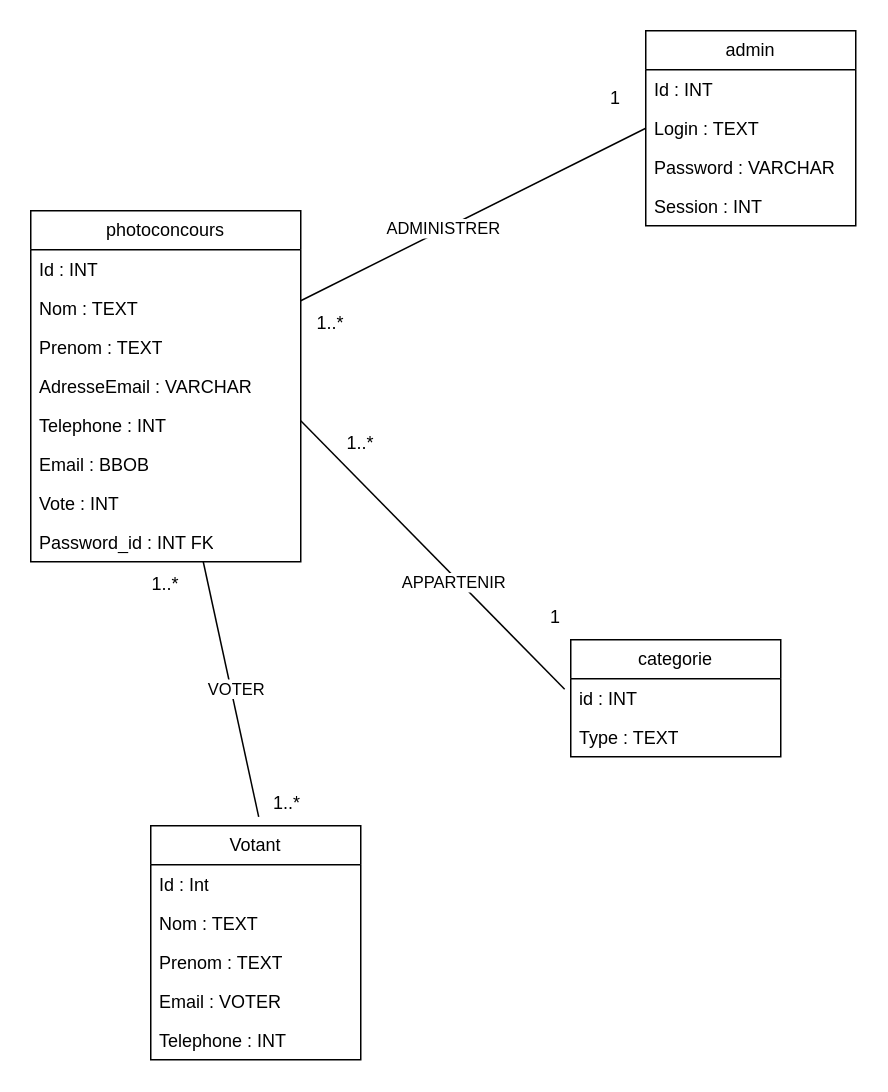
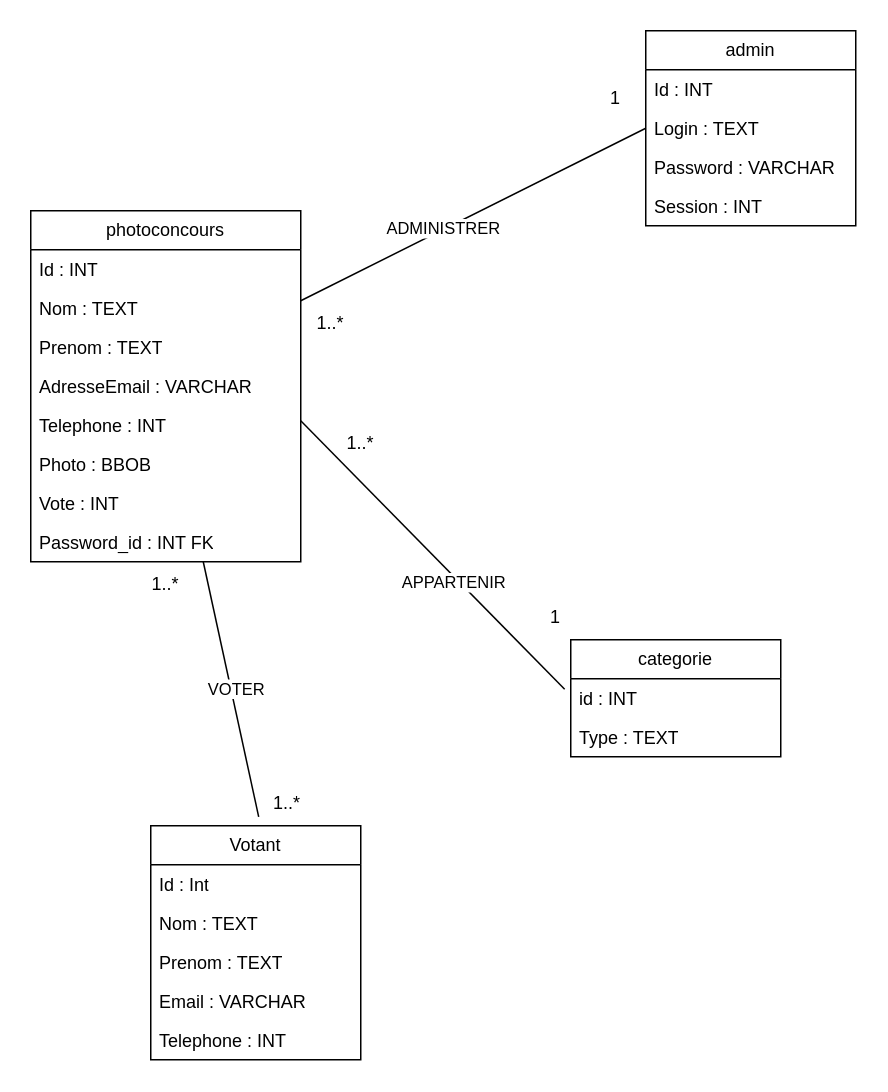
node "Email : BBOB": label "Email : BBOB" -> "Photo : BBOB"
node "Email : VOTER": label "Email : VOTER" -> "Email : VARCHAR"
